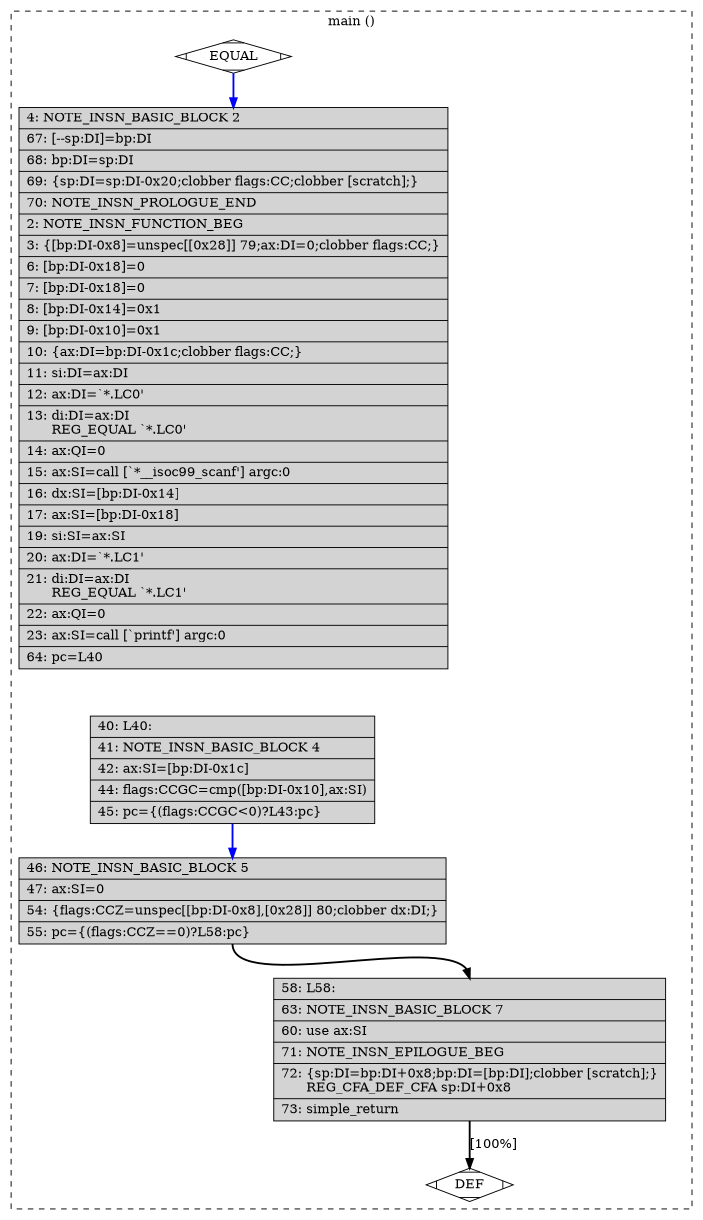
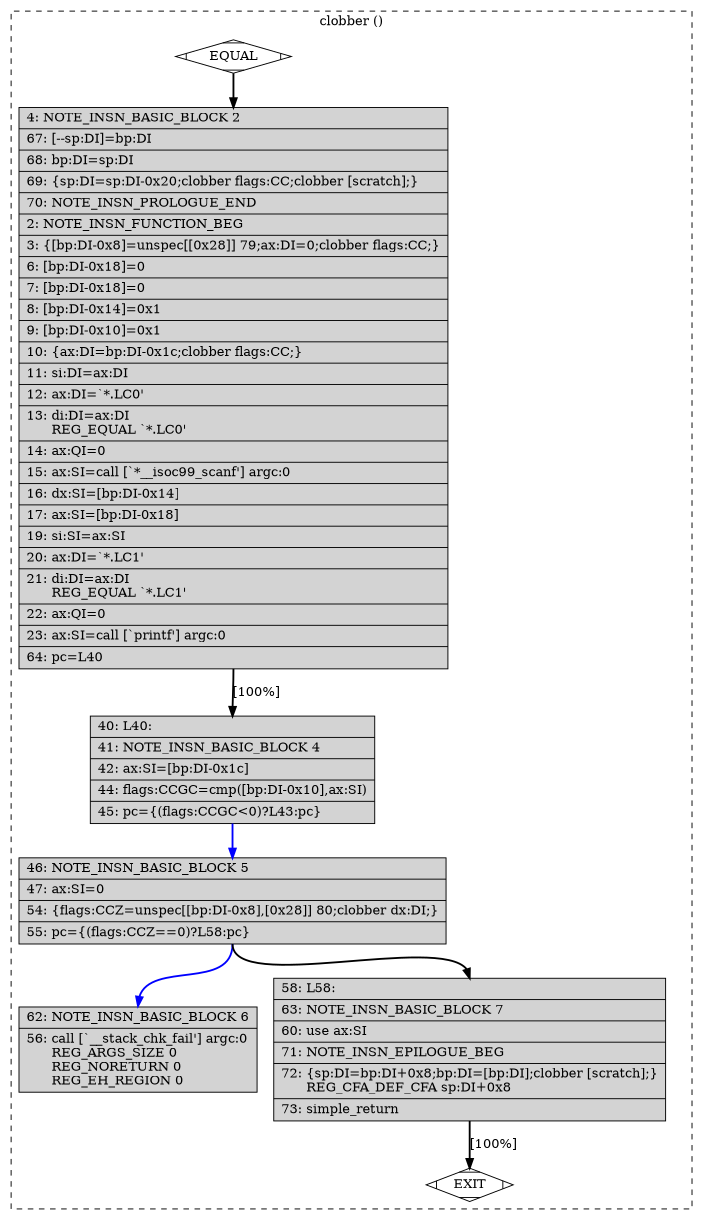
cluster "main ()": label "main ()" -> "clobber ()"
edge "EQUAL" -> "4: NOTE_INSN_BASIC_BLOCK 2": color blue -> black
edge "4: NOTE_INSN_BASIC_BLOCK 2" -> "40: L40:": added, label "[100%]"
node "62: NOTE_INSN_BASIC_BLOCK 6": added
node "DEF": label "DEF" -> "EXIT"
